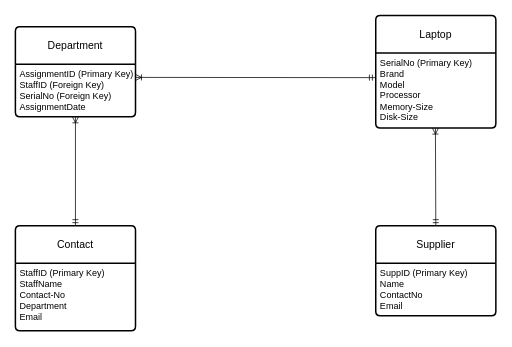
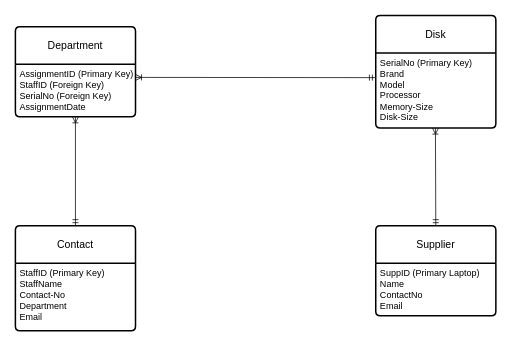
node "Laptop": label "Laptop" -> "Disk"
node "SuppID (Primary Key) Name ContactNo Email": label "SuppID (Primary Key) Name ContactNo Email" -> "SuppID (Primary Laptop) Name ContactNo Email"
